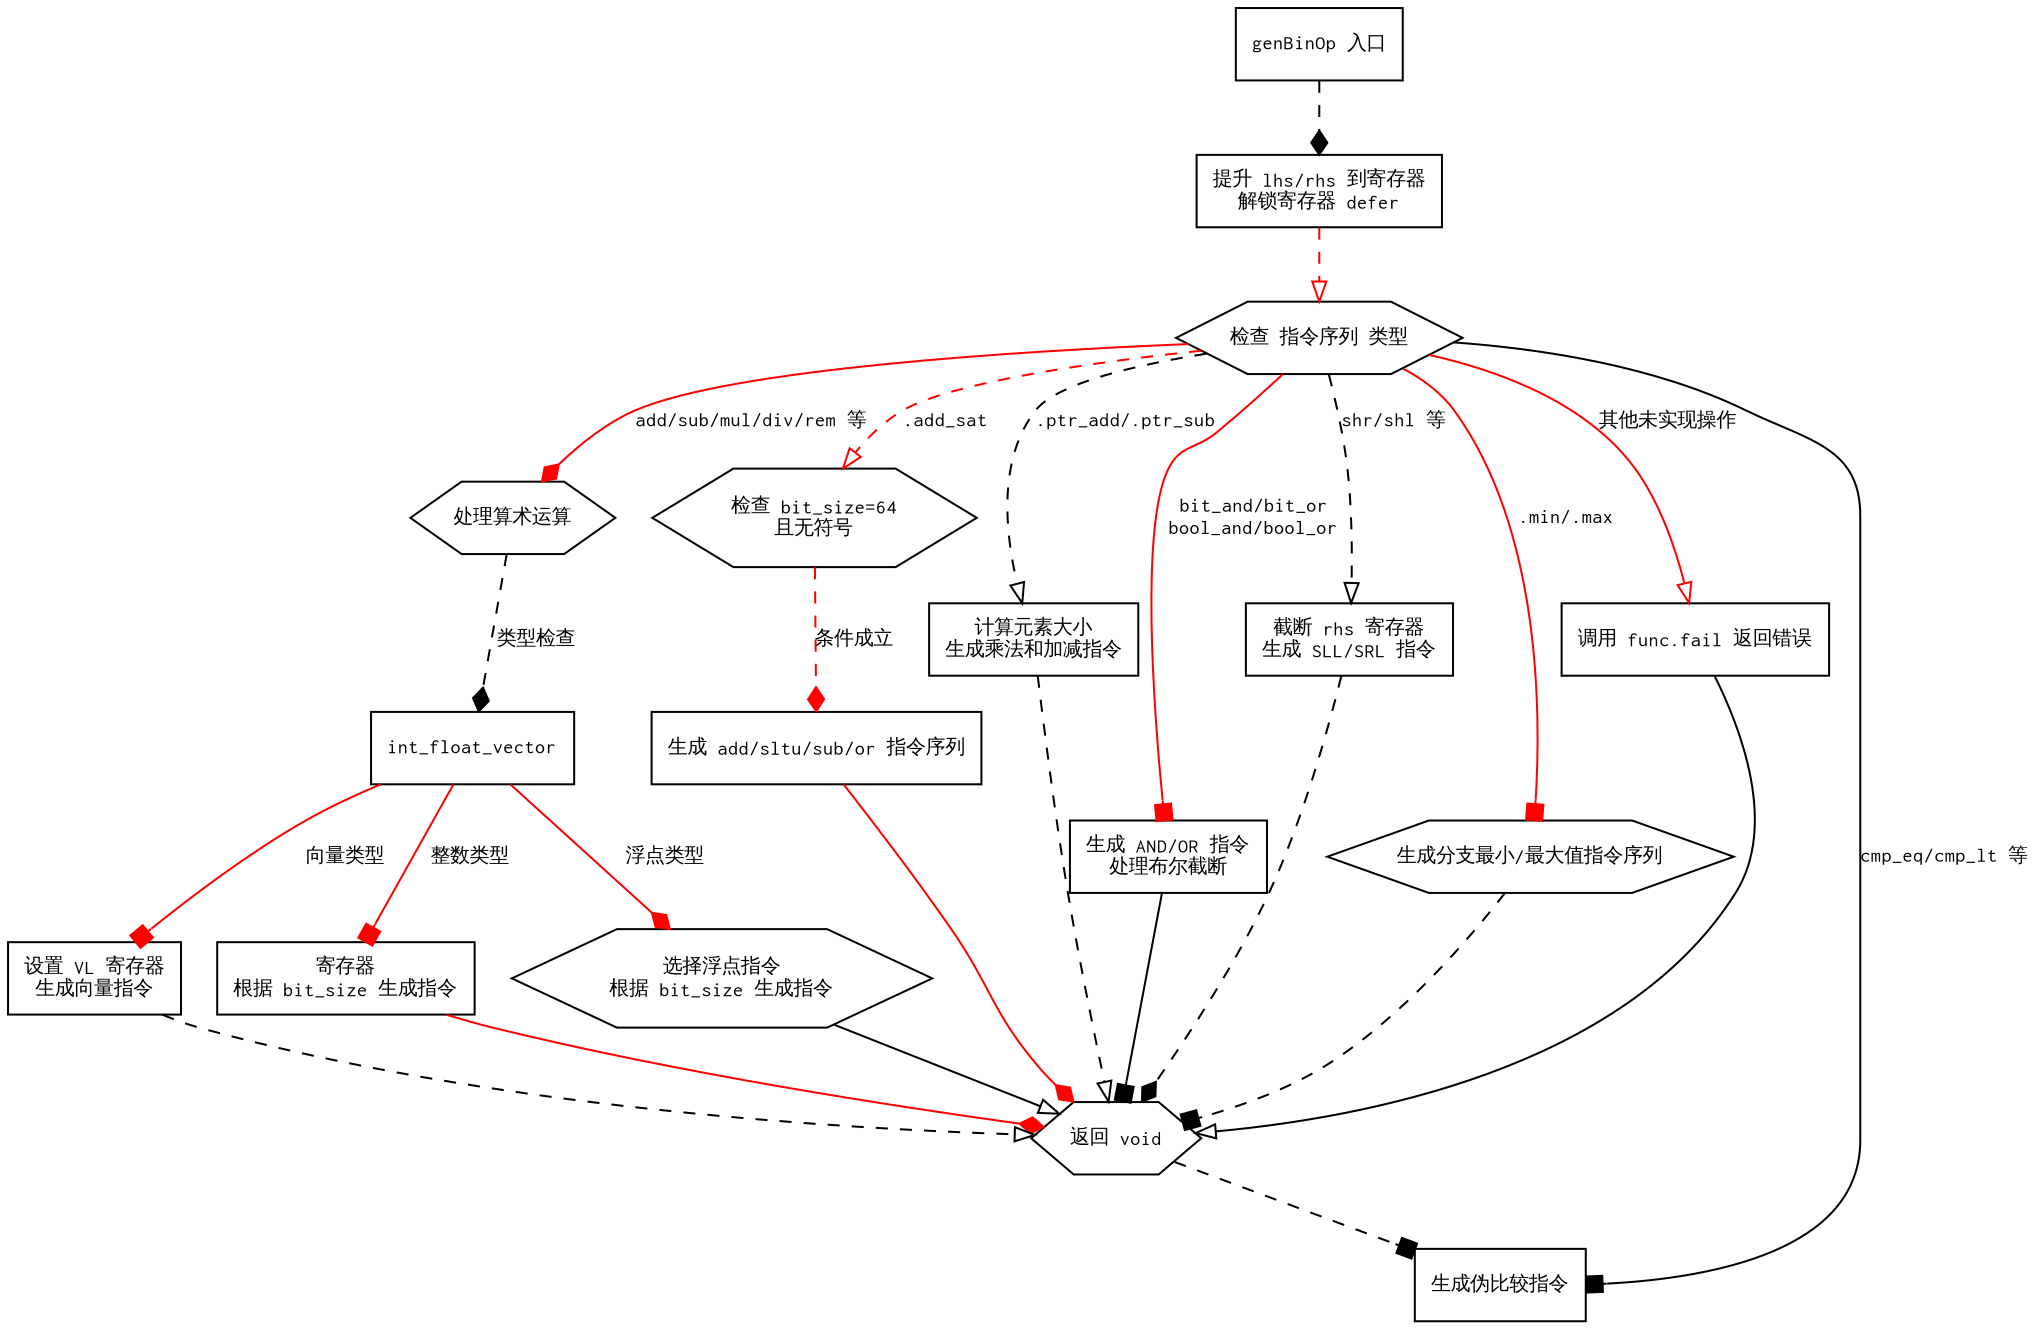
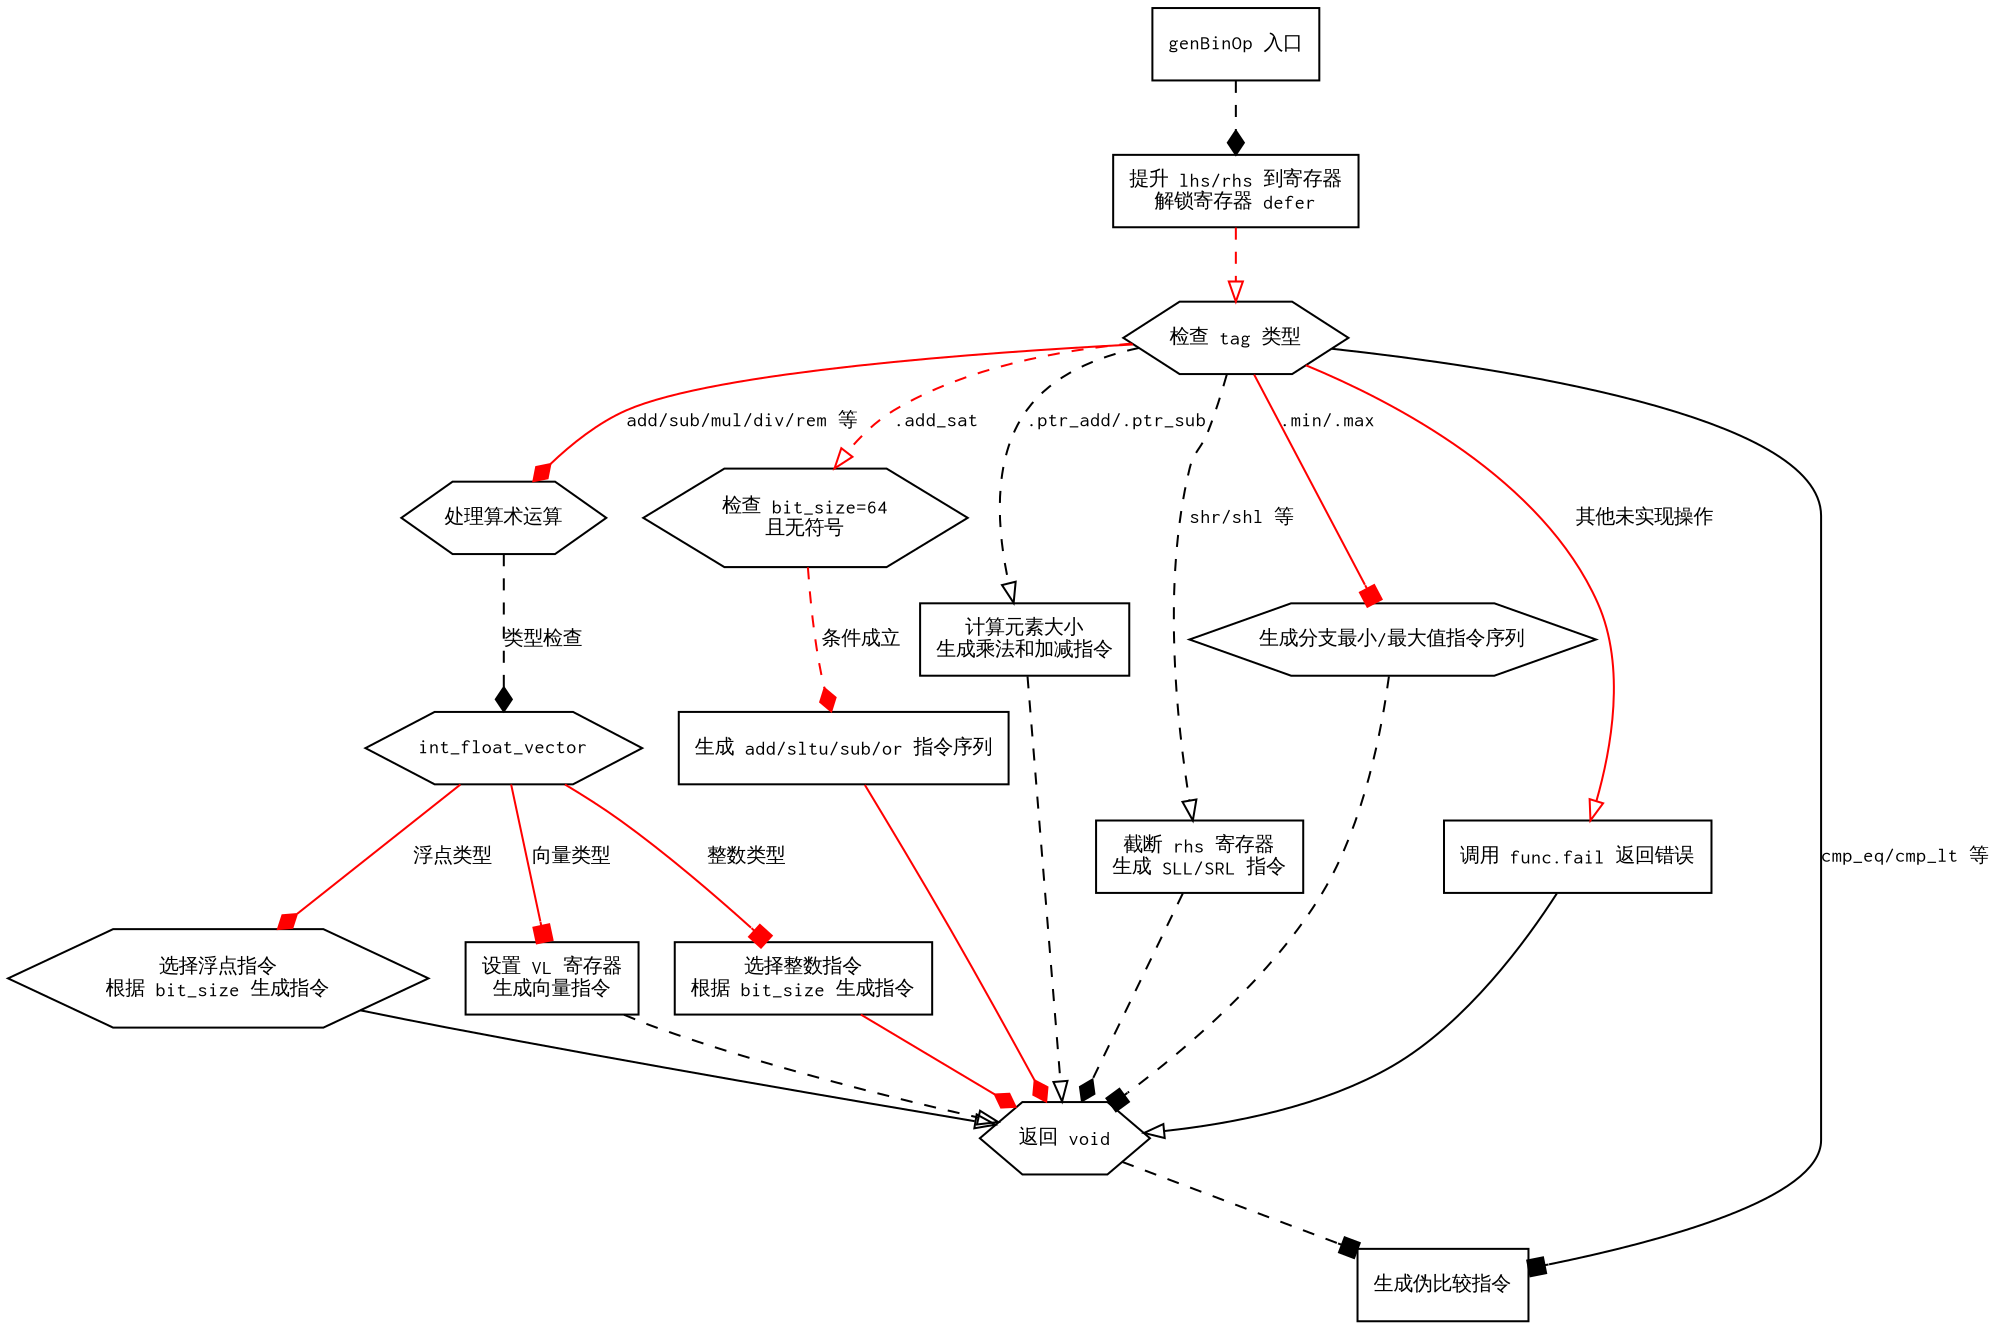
node "检查 指令序列 类型": label "检查 指令序列 类型" -> "检查 tag 类型"
node "int_float_vector": shape box -> hexagon
node "生成 AND/OR 指令 处理布尔截断": removed
node "寄存器 根据 bit_size 生成指令": label "寄存器 根据 bit_size 生成指令" -> "选择整数指令 根据 bit_size 生成指令"
